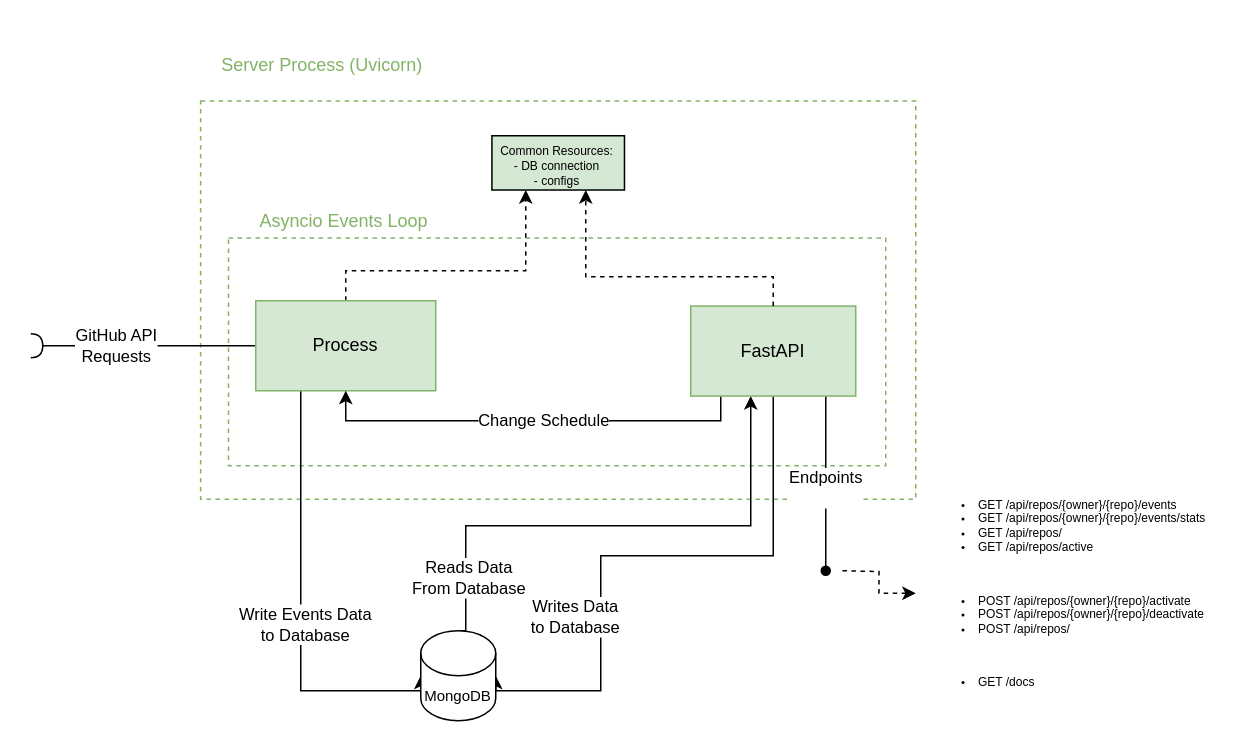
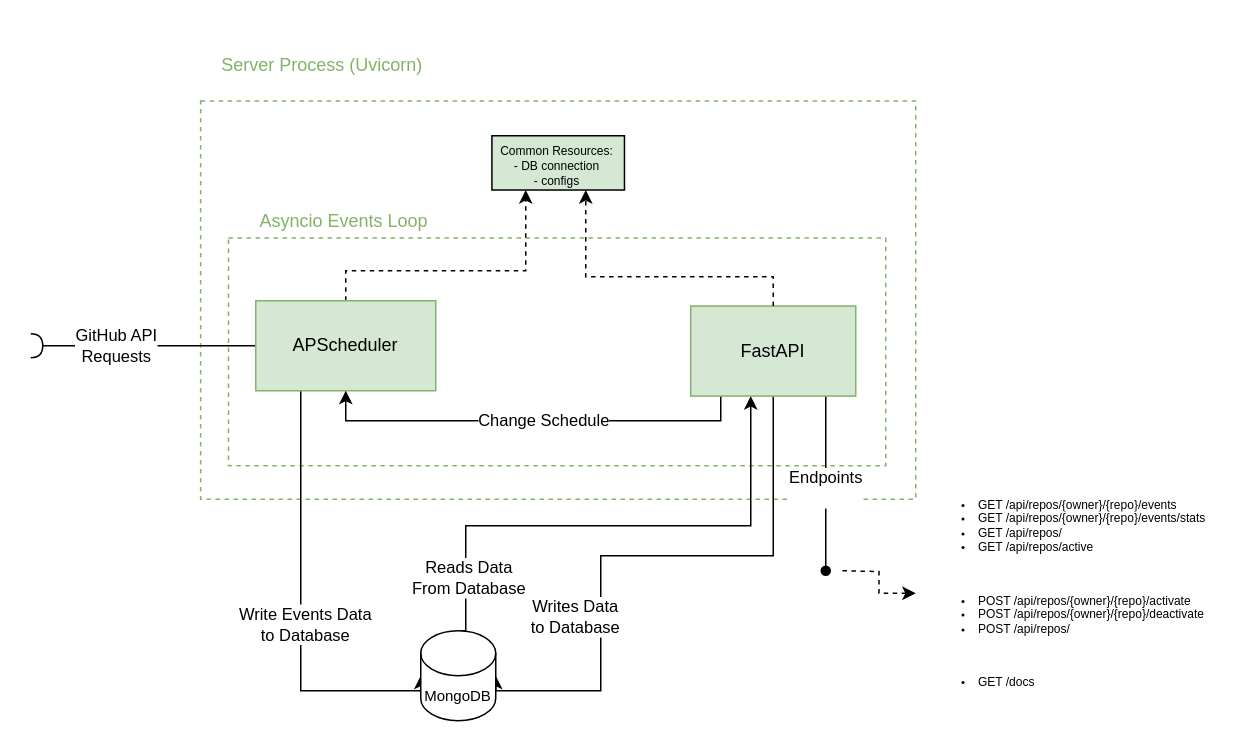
node "Process": label "Process" -> "APScheduler"
